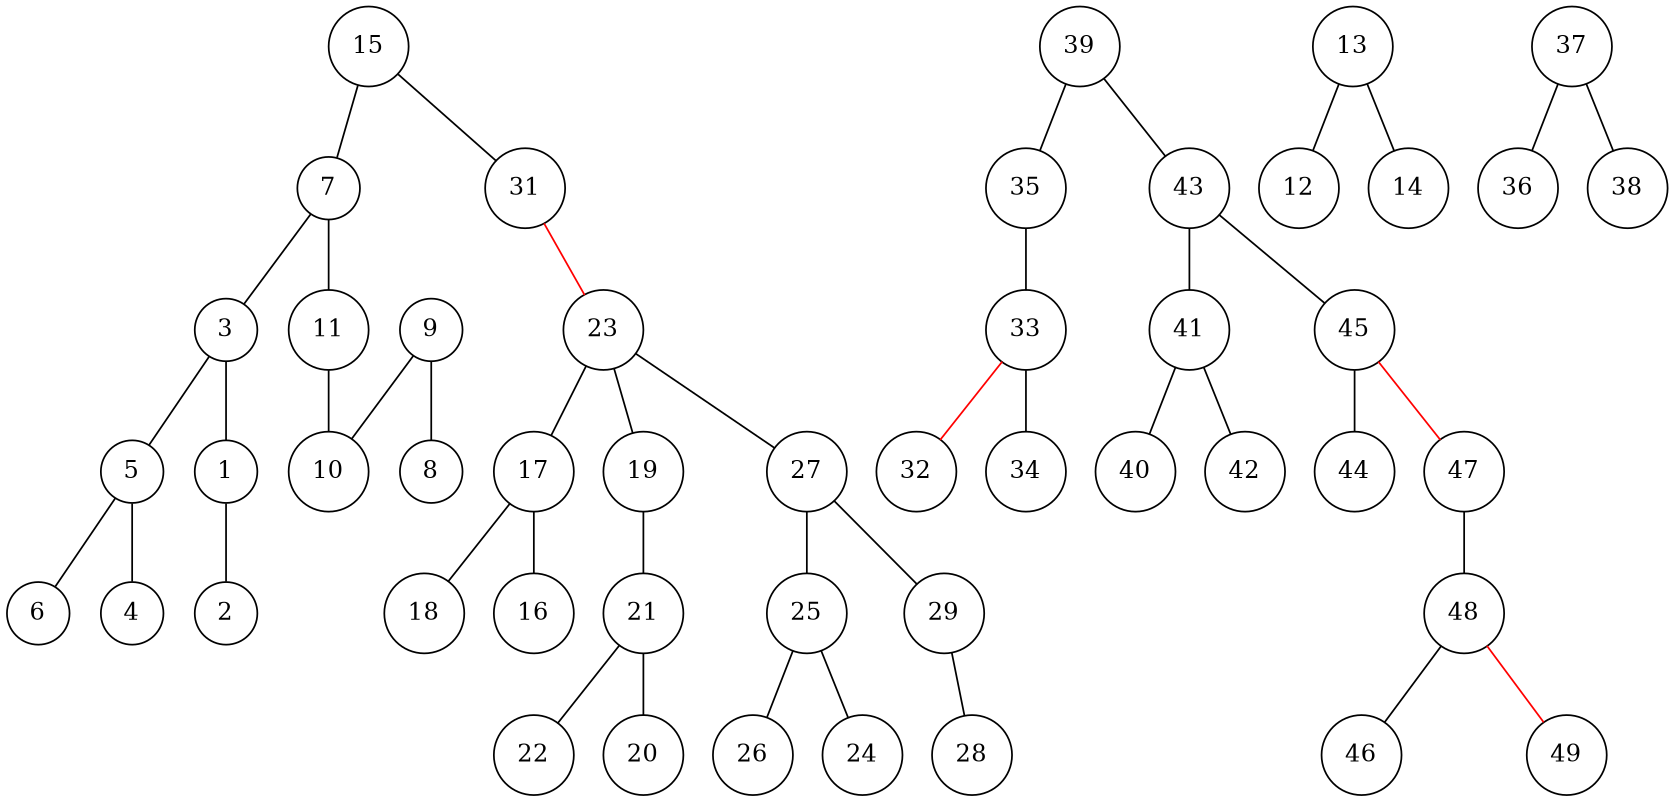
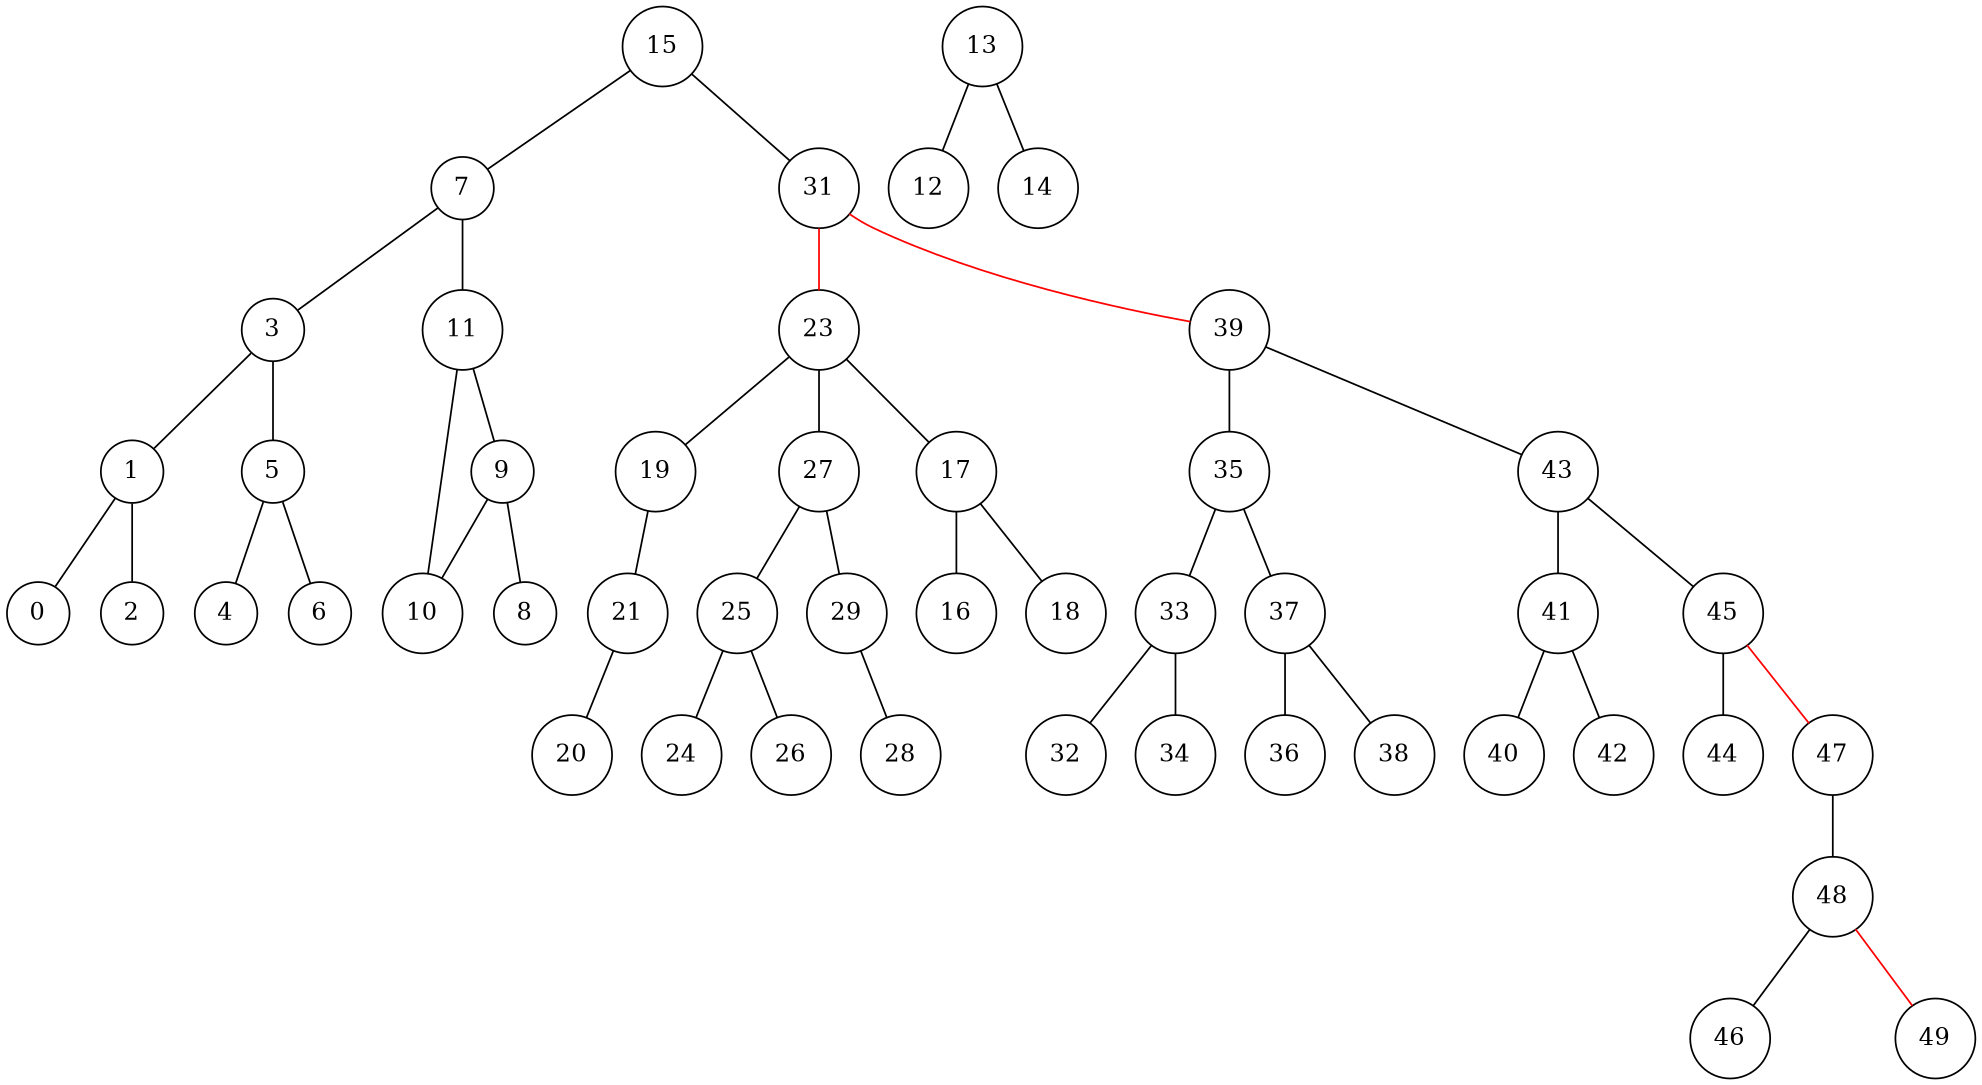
edge "31" -- "39": added
edge "33" -- "32": color red -> black
edge "11" -- "9": added
edge "35" -- "37": added
node "0": added
node "22": removed
